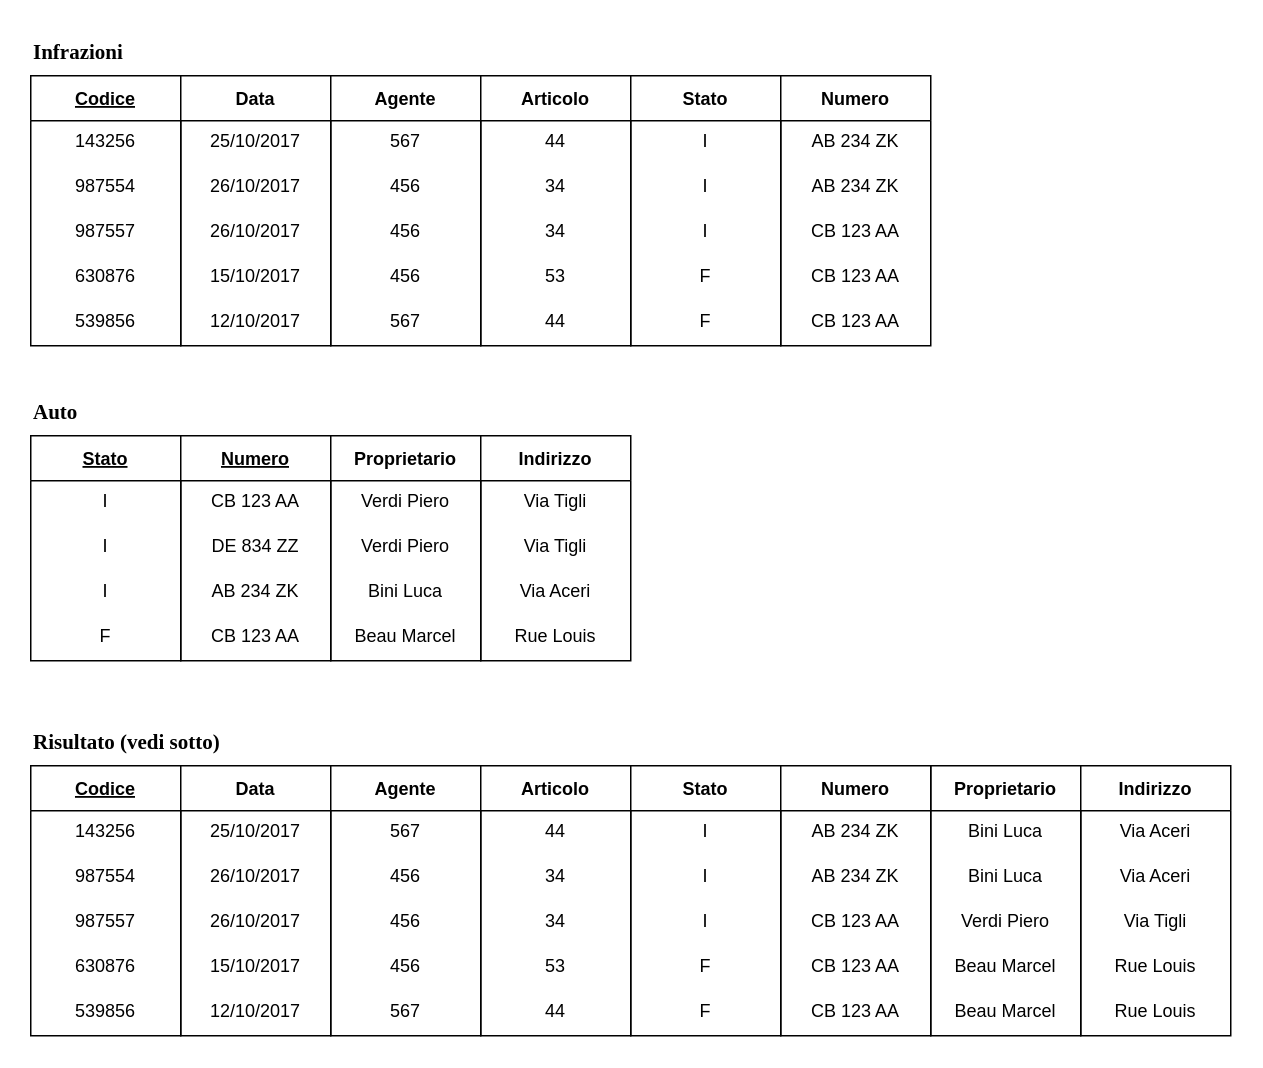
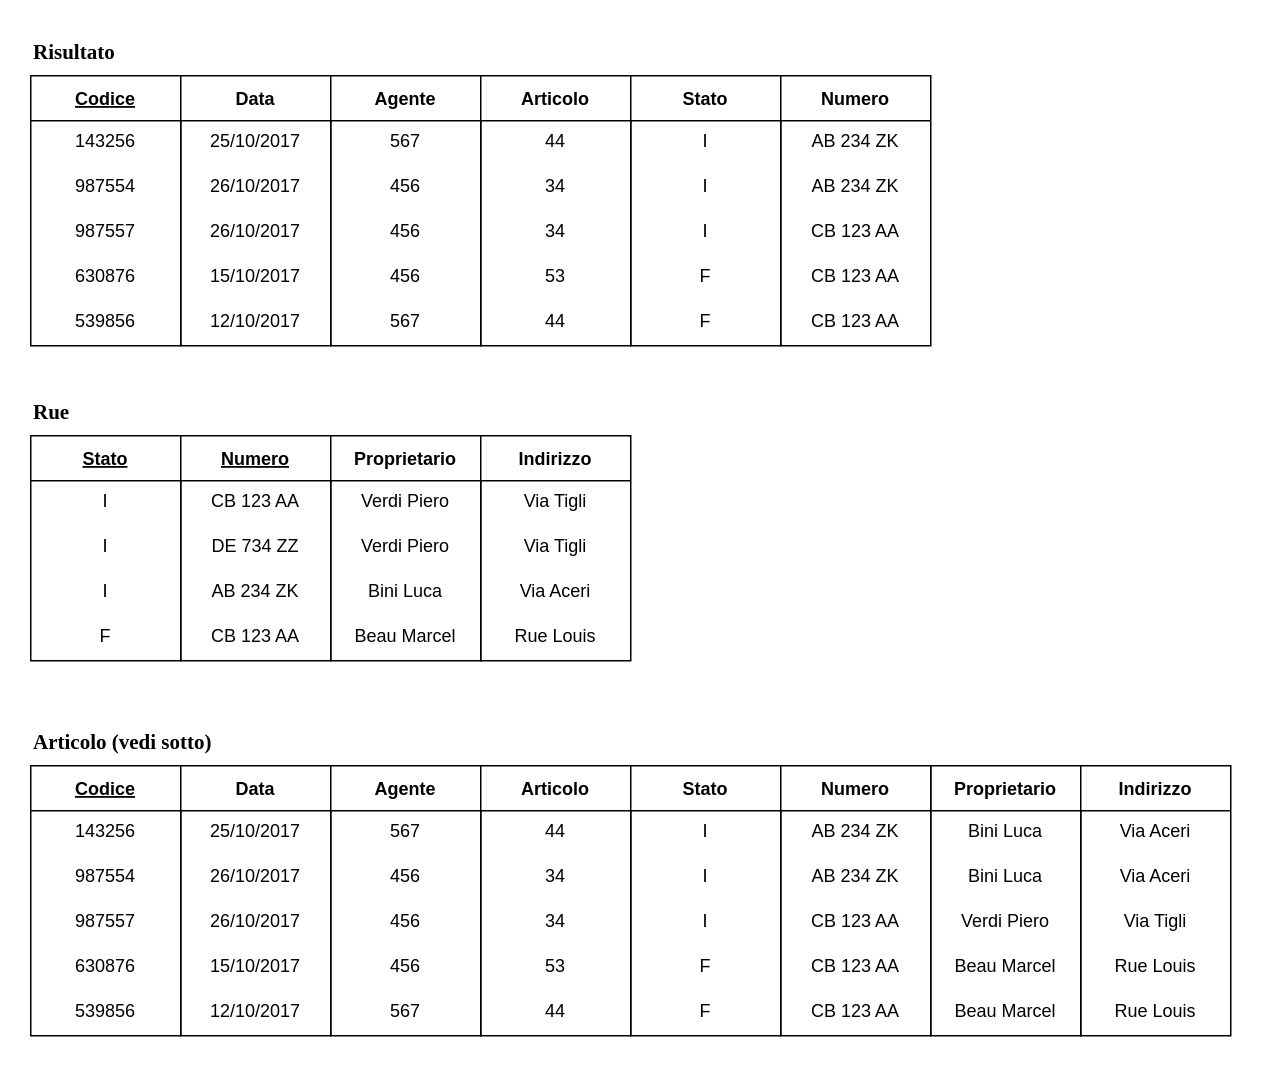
node "Infrazioni": label "Infrazioni" -> "Risultato"
node "Auto": label "Auto" -> "Rue"
node "DE 834 ZZ": label "DE 834 ZZ" -> "DE 734 ZZ"
node "Risultato (vedi sotto)": label "Risultato (vedi sotto)" -> "Articolo (vedi sotto)"
